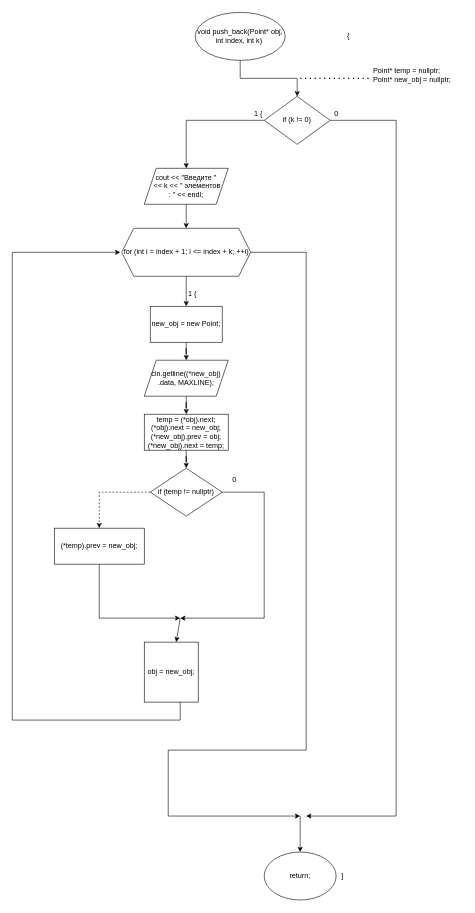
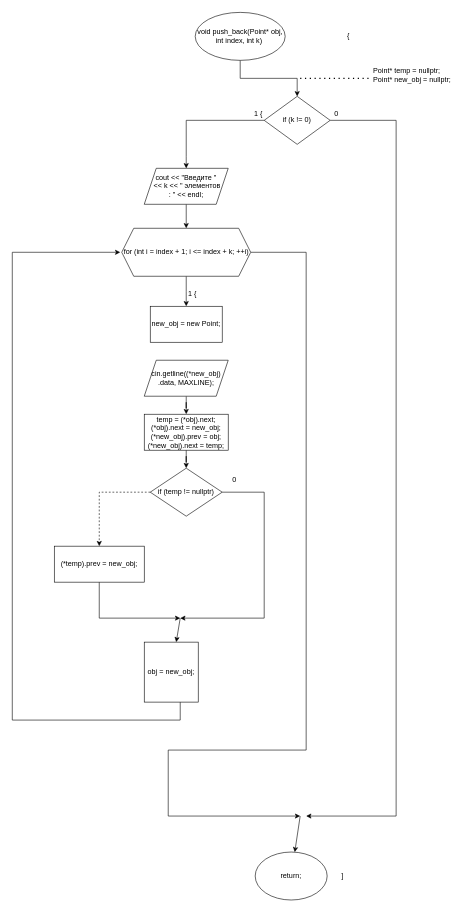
edge "new_obj = new Point;" -> "cin.getline((*new_obj) .data, MAXLINE);": removed
node "(*temp).prev = new_obj;": moved (99, 546) -> (99, 564)
node "return;": moved (300, 876) -> (291, 876)
